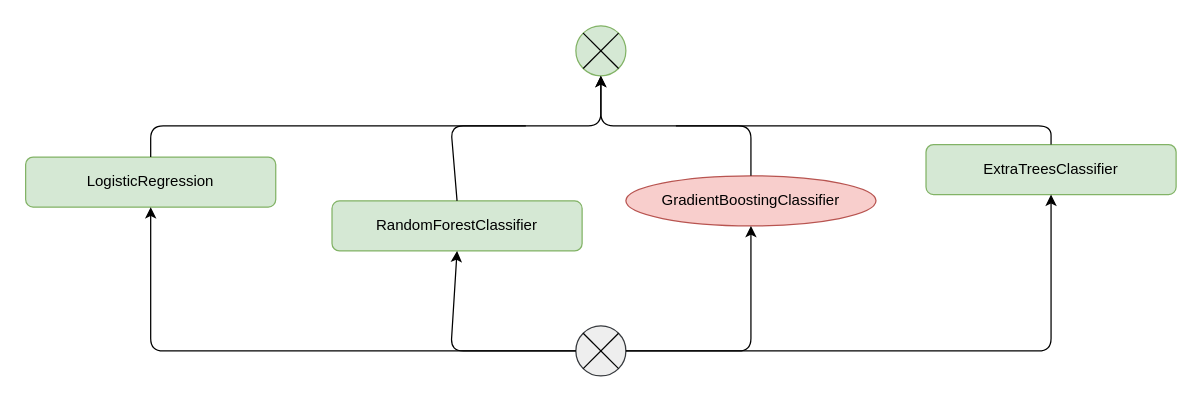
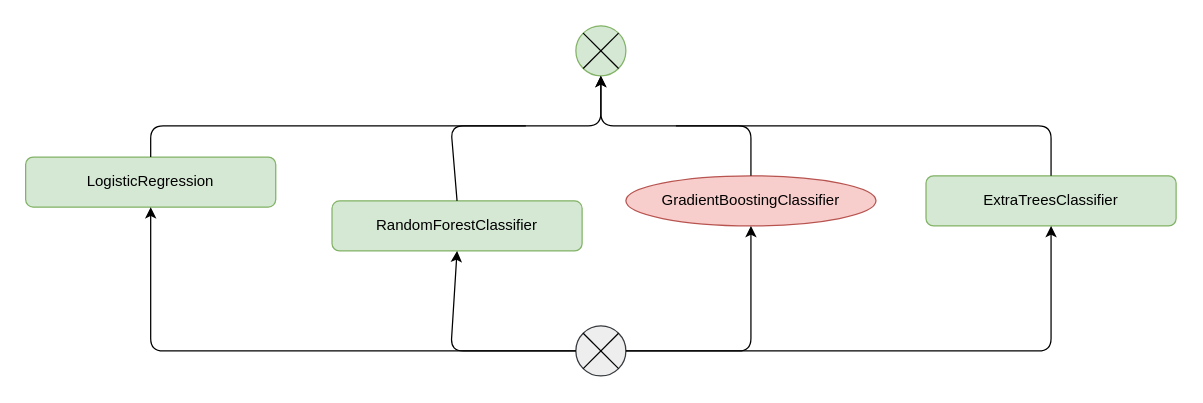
node "ExtraTreesClassifier": moved (1051, 169) -> (1051, 201)
